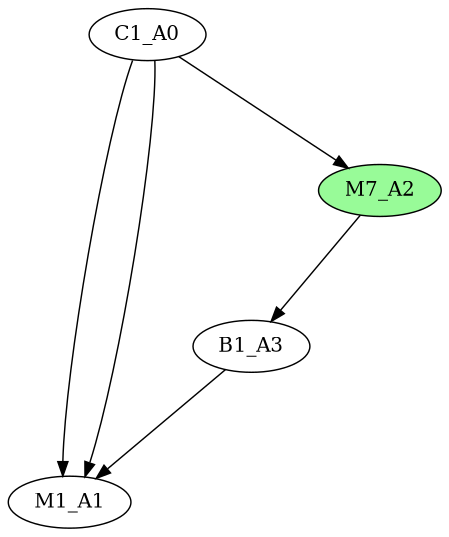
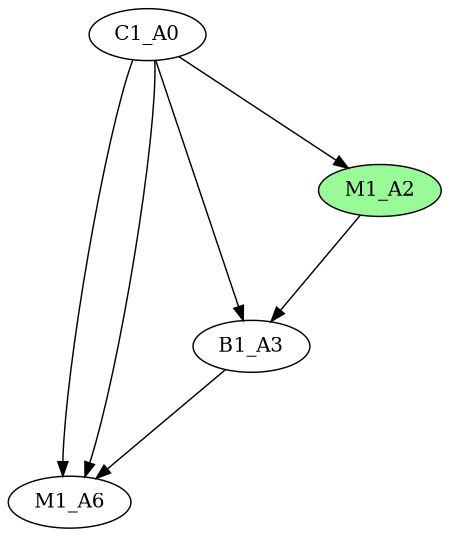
edge "C1_A0" -> "B1_A3": added
node "M7_A2": label "M7_A2" -> "M1_A2"
node "M1_A1": label "M1_A1" -> "M1_A6"
